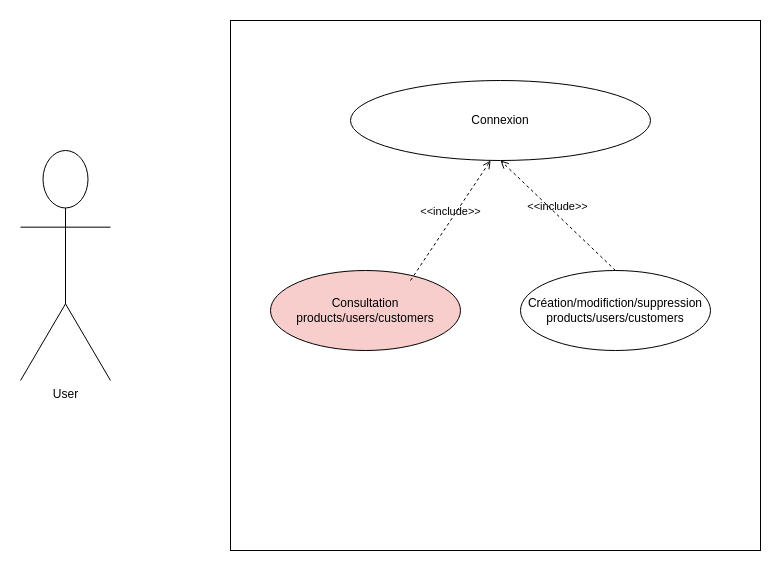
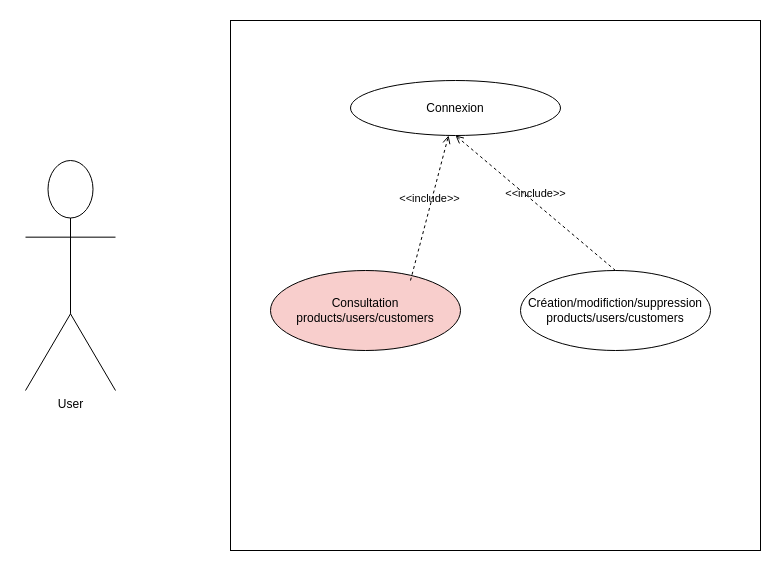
node "Connexion": size 300x80 -> 210x55
node "User": moved (66, 266) -> (71, 276)
